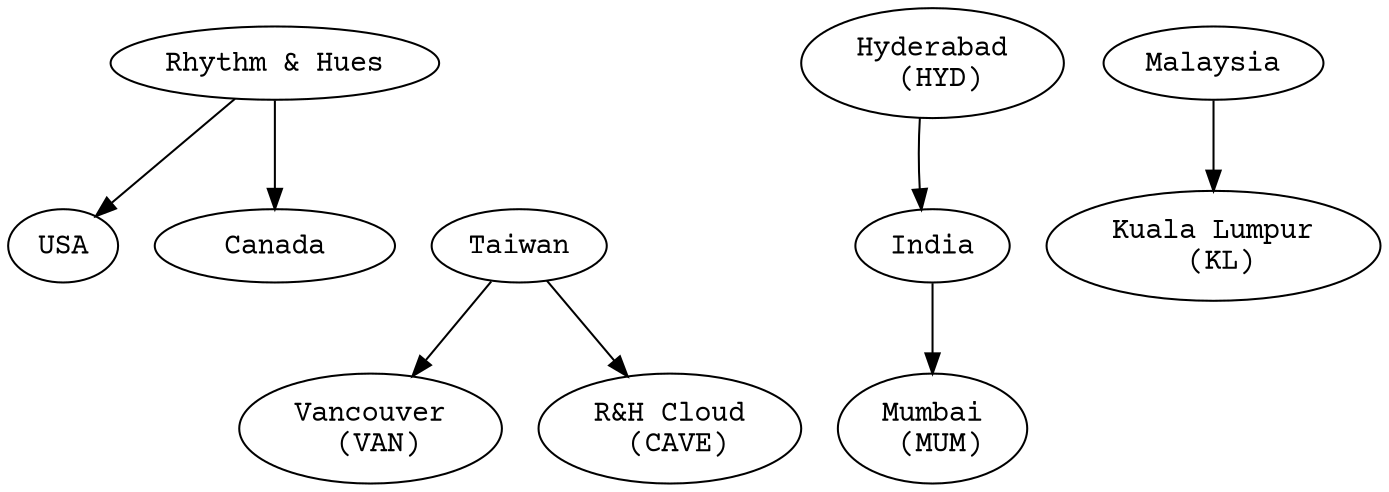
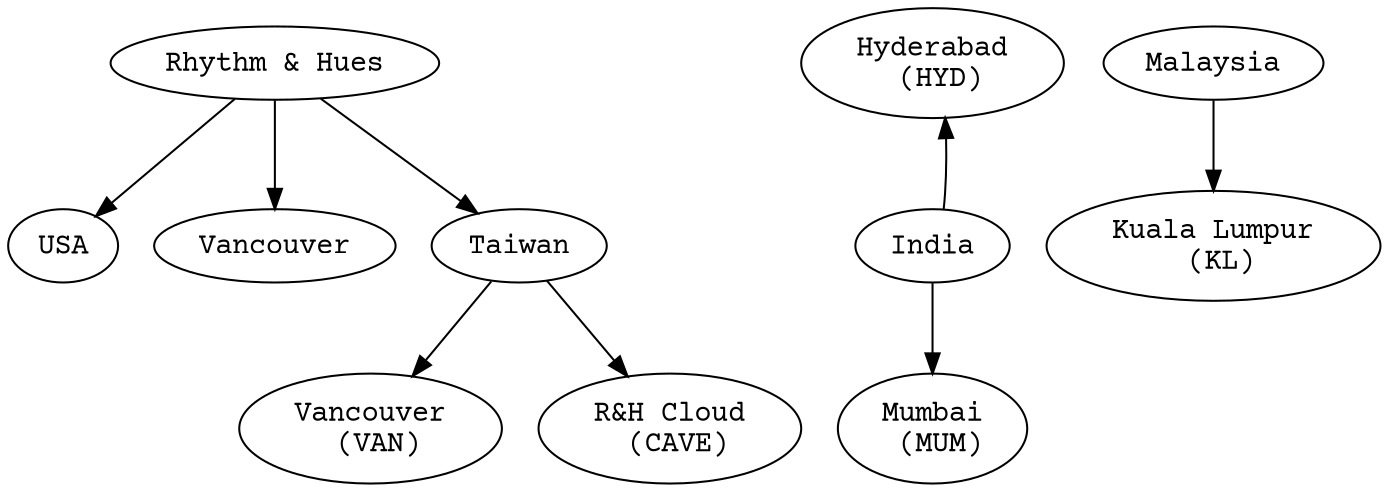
edge "Rhythm & Hues" -> "Taiwan": added
edge "Hyderabad (HYD)" -> "India": reversed
node "Canada": label "Canada" -> "Vancouver"
